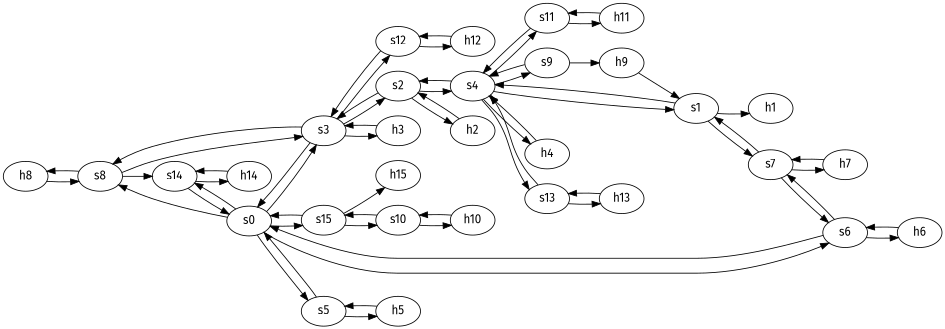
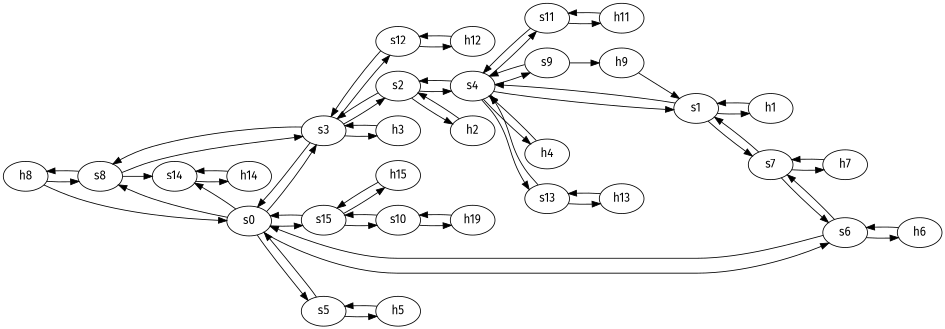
edge "h1" -> "s1": added
edge "h15" -> "s15": added
edge "s14" -> "s0": now "h8" -> "s0"
node "h10": label "h10" -> "h19"
